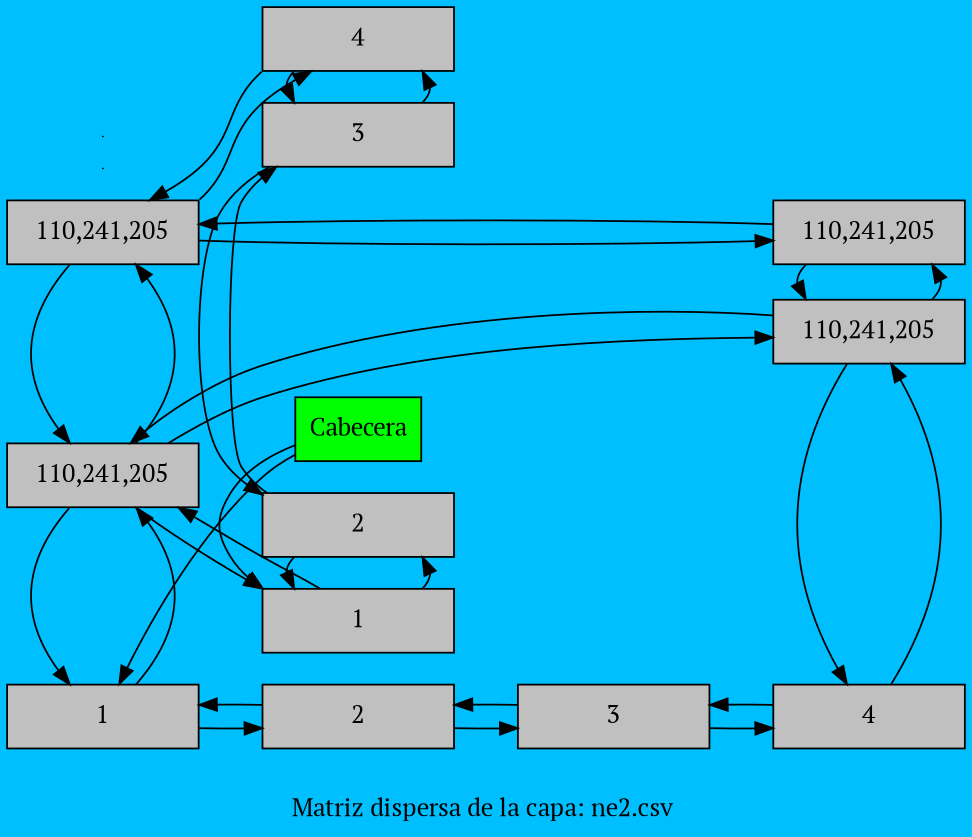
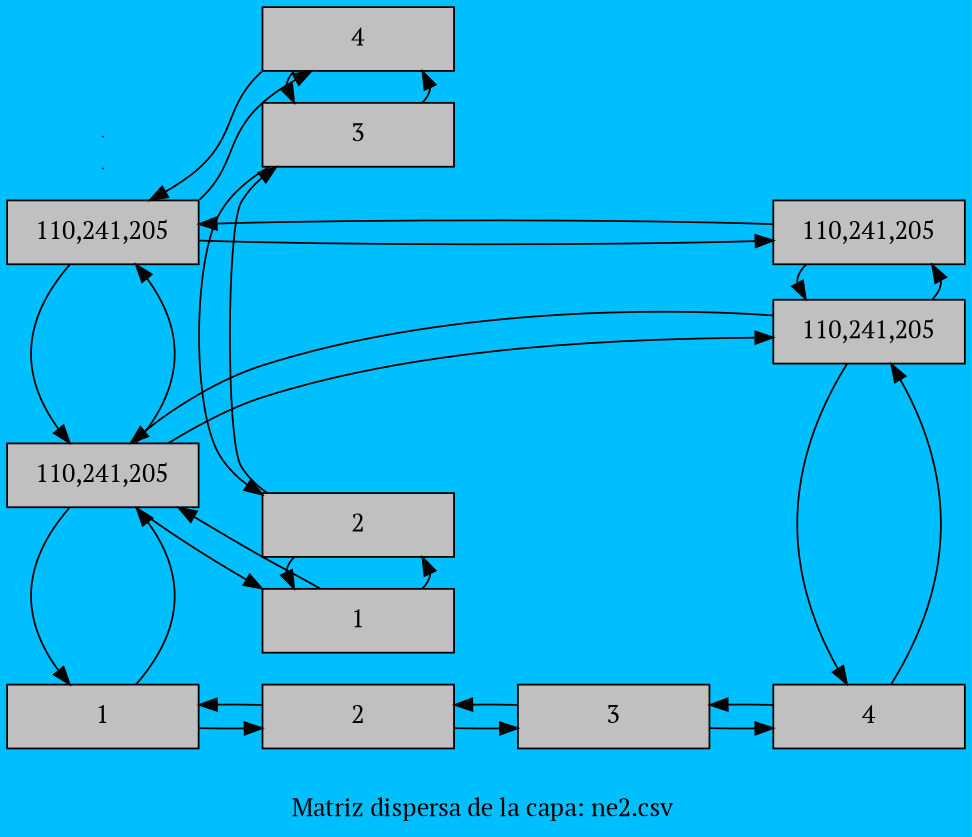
node "Cabecera": removed
